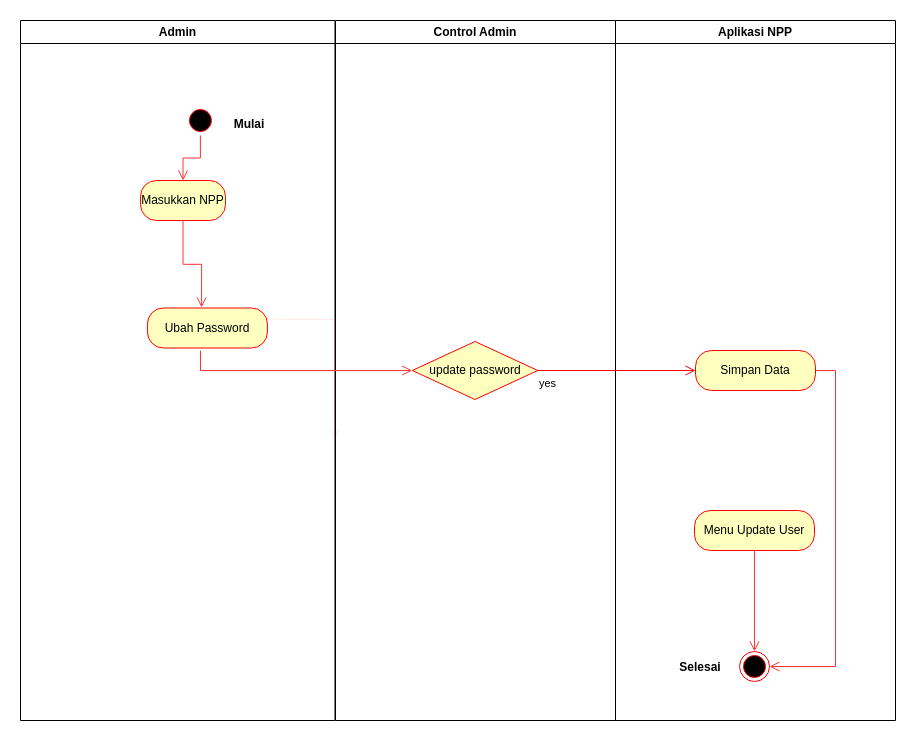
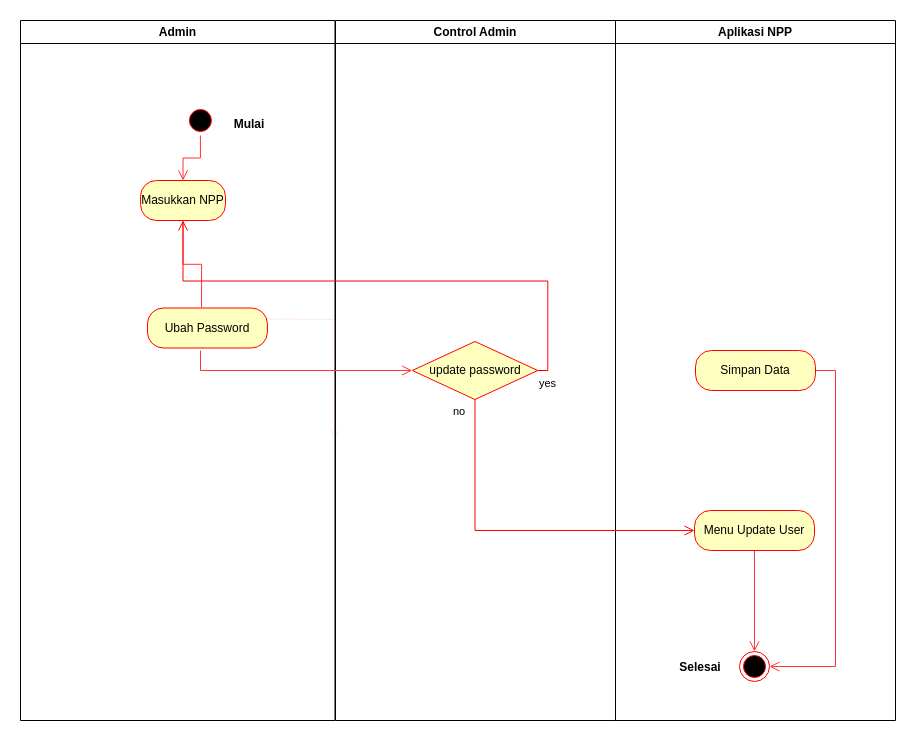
edge "Masukkan NPP" -> "Ubah Password": arrowhead open -> none
edge "update password" -> "Simpan Data": now "update password" -> "Masukkan NPP"
edge "update password" -> "Menu Update User": added, label "no"
